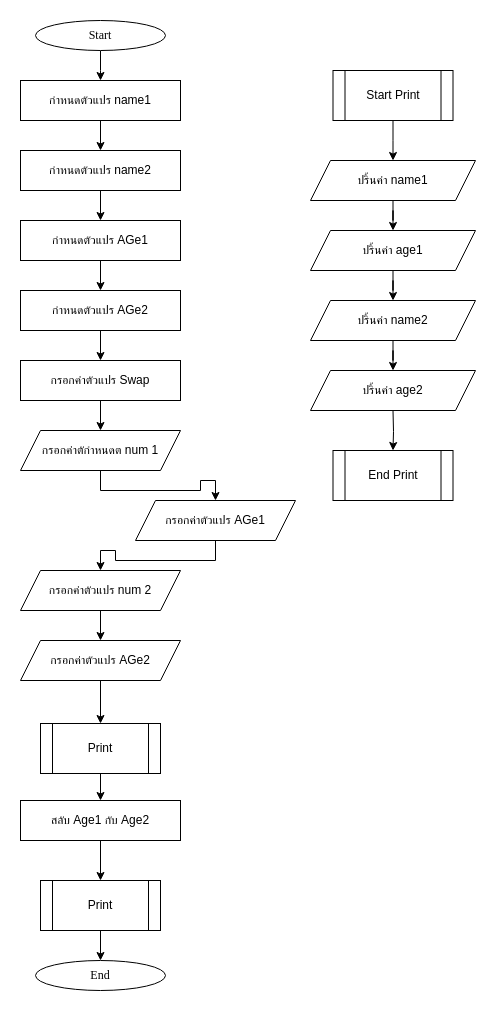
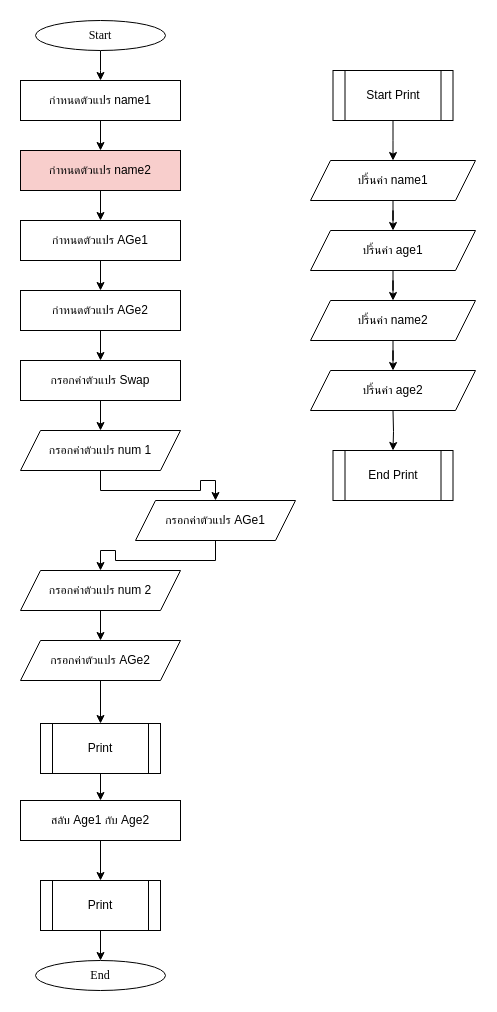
node "กำหนดตัวแปร name2": fillcolor #ffffff -> #f8cecc
node "กรอกค่าตักำหนดต num 1": label "กรอกค่าตักำหนดต num 1" -> "กรอกค่าตัวแปร num 1"
